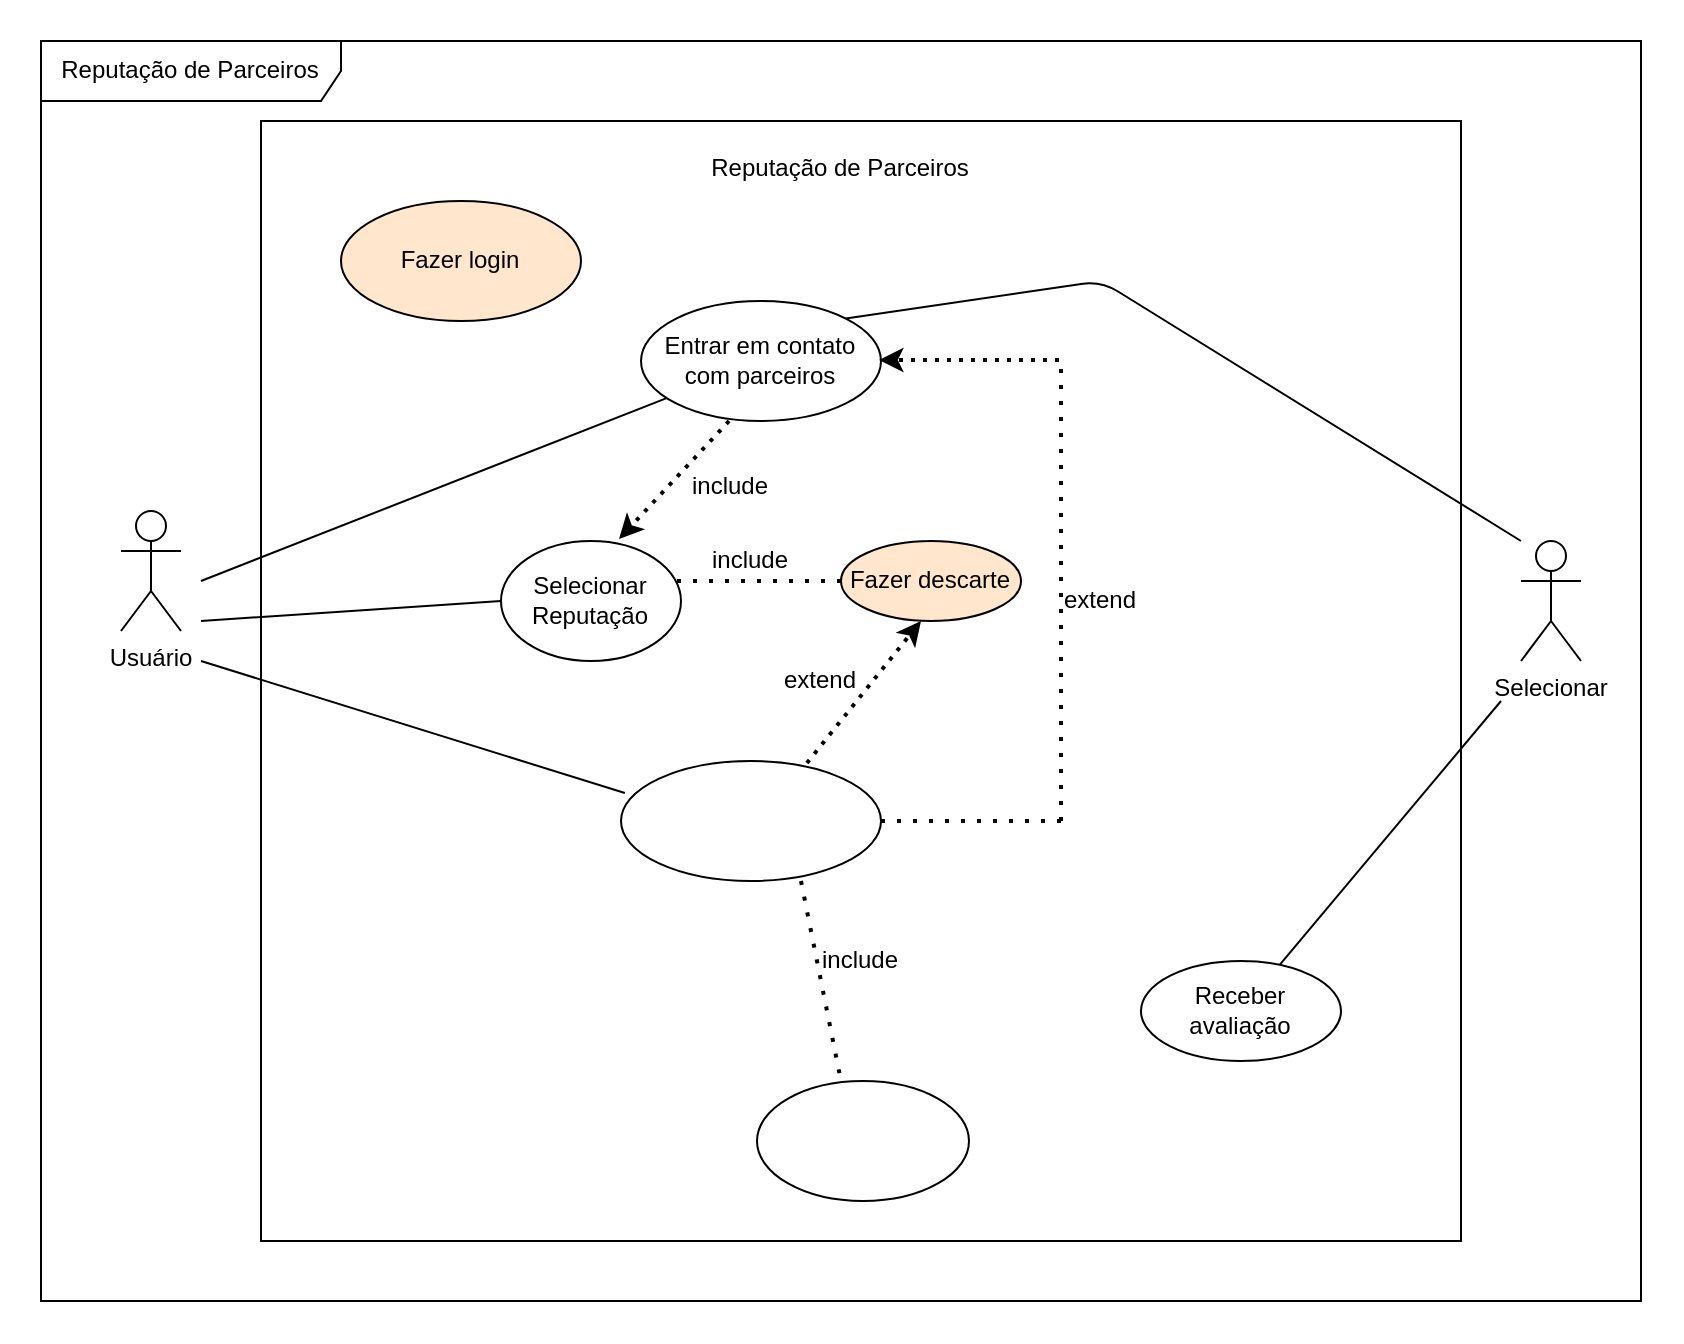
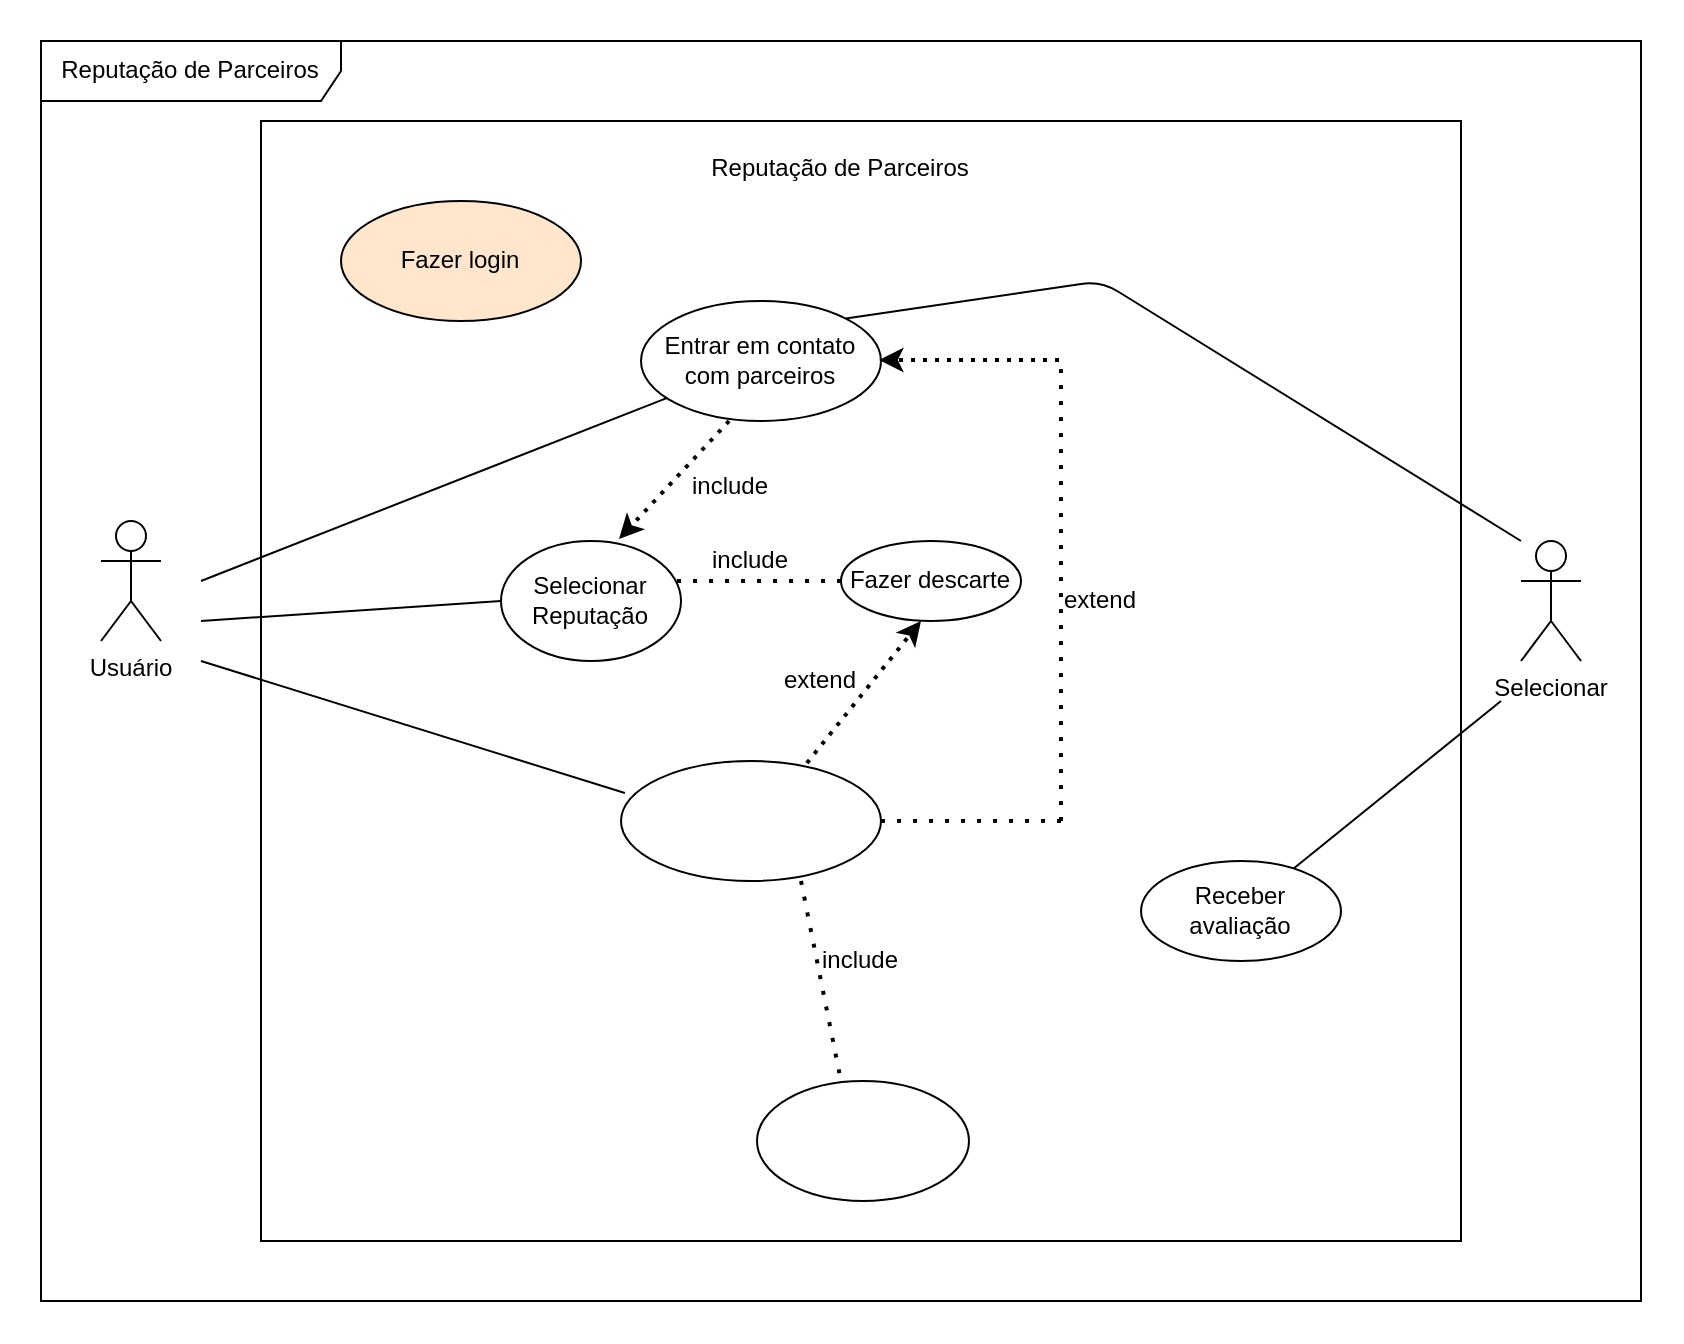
node "Usuário": moved (151, 571) -> (131, 581)
node "Fazer descarte": fillcolor #ffe6cc -> #ffffff
node "Receber avaliação": moved (1241, 1011) -> (1241, 911)
